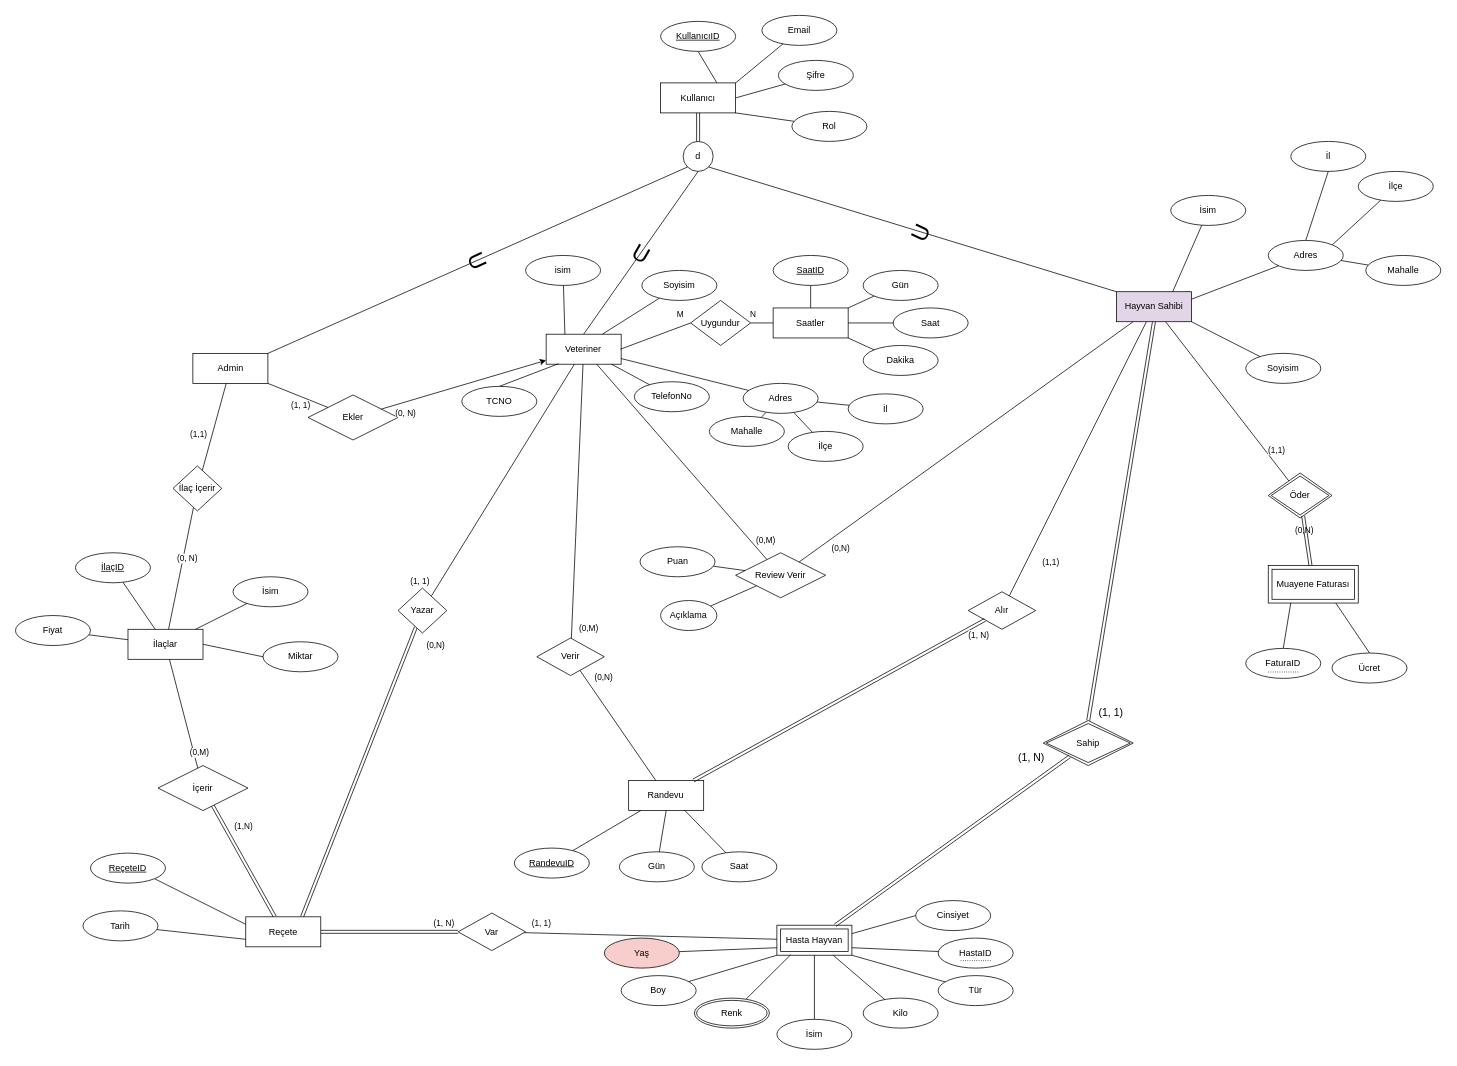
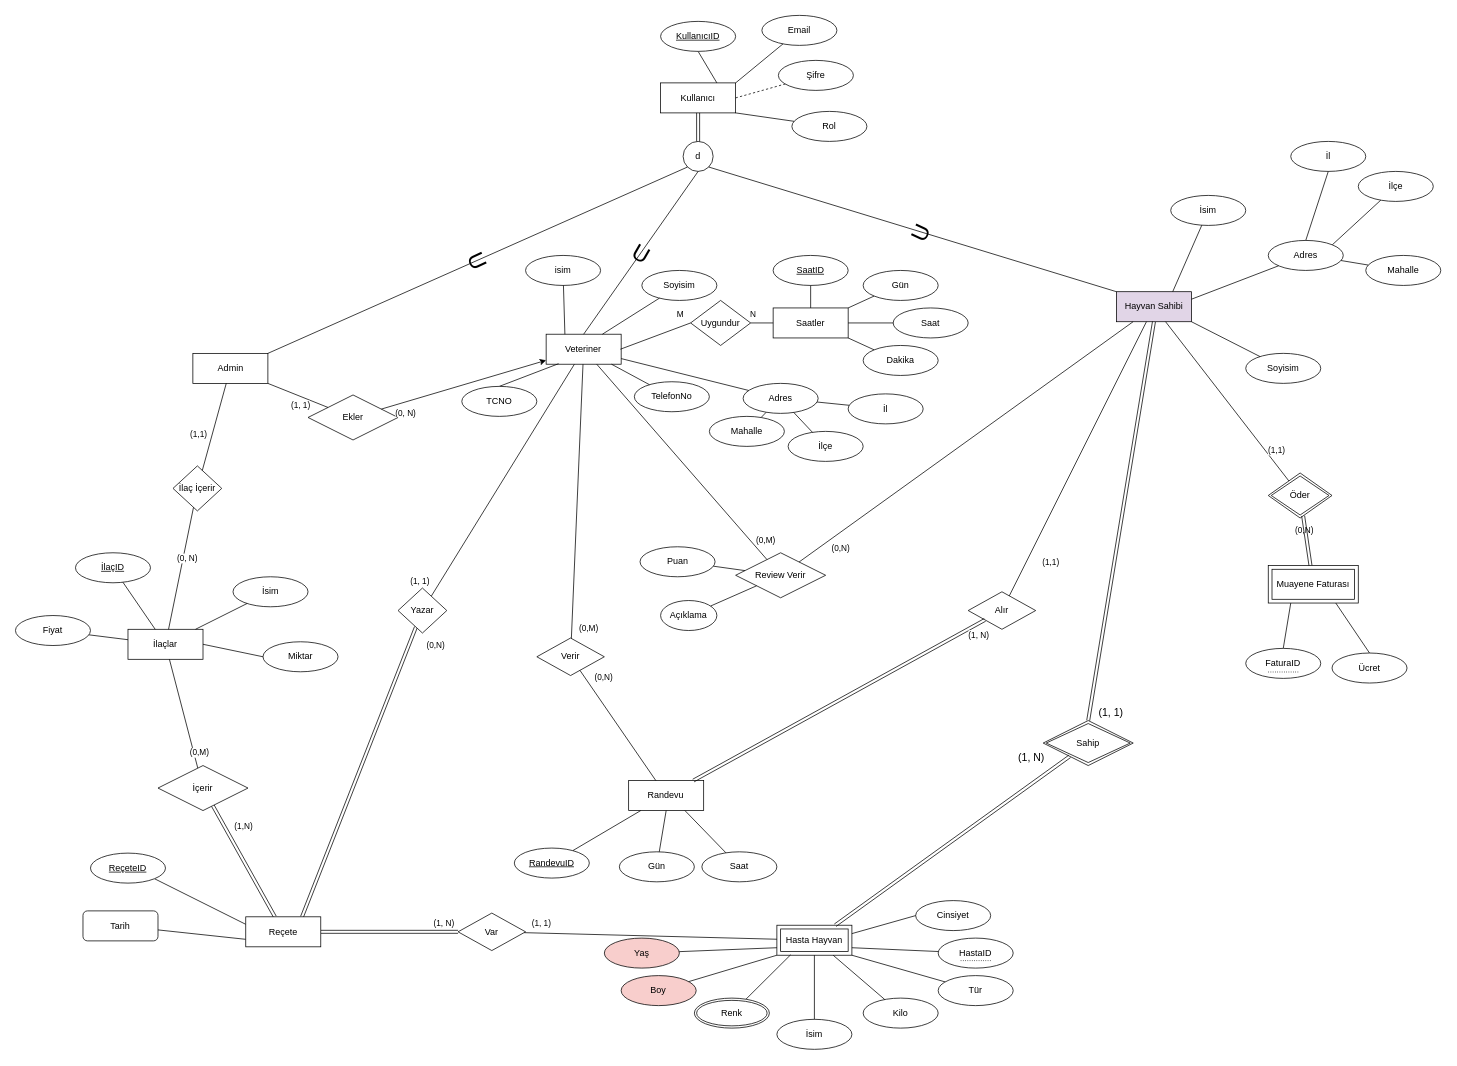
edge "Şifre" -- "Kullanıcı": style solid -> dashed
node "Tarih": shape ellipse -> rounded rectangle
node "Boy": fillcolor #ffffff -> #f8cecc
